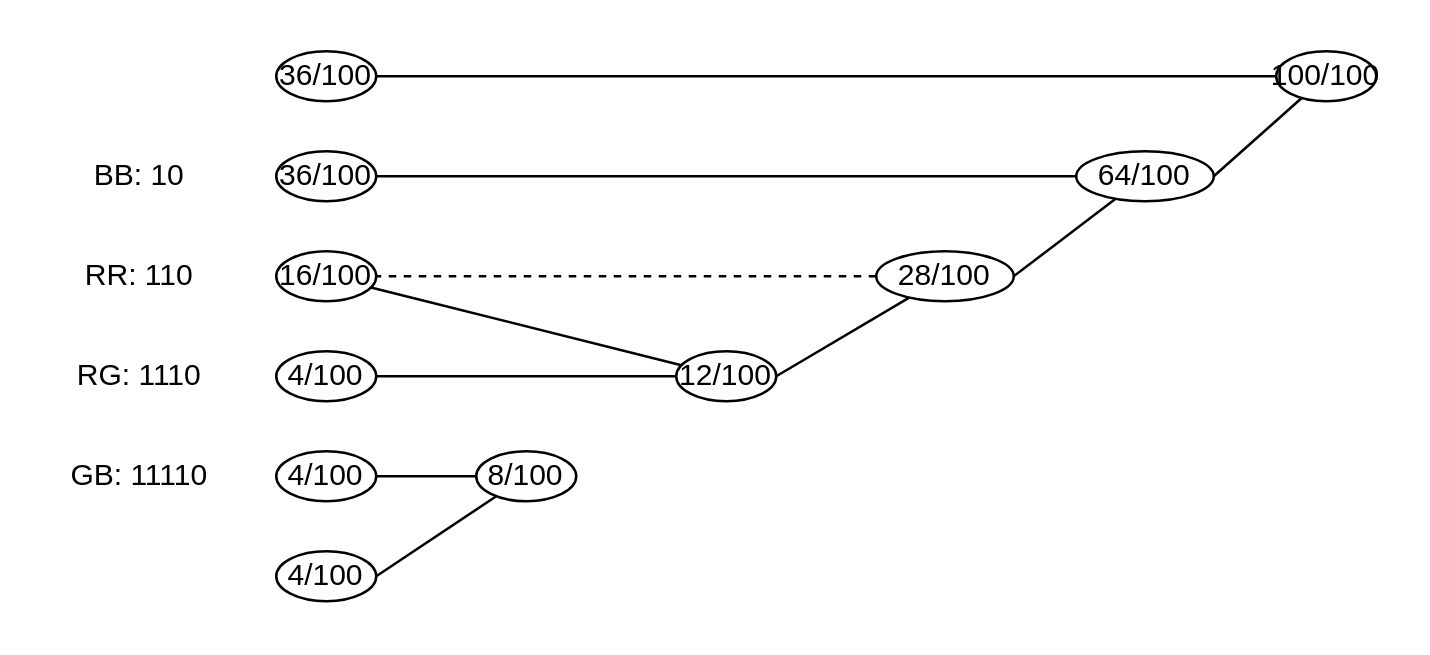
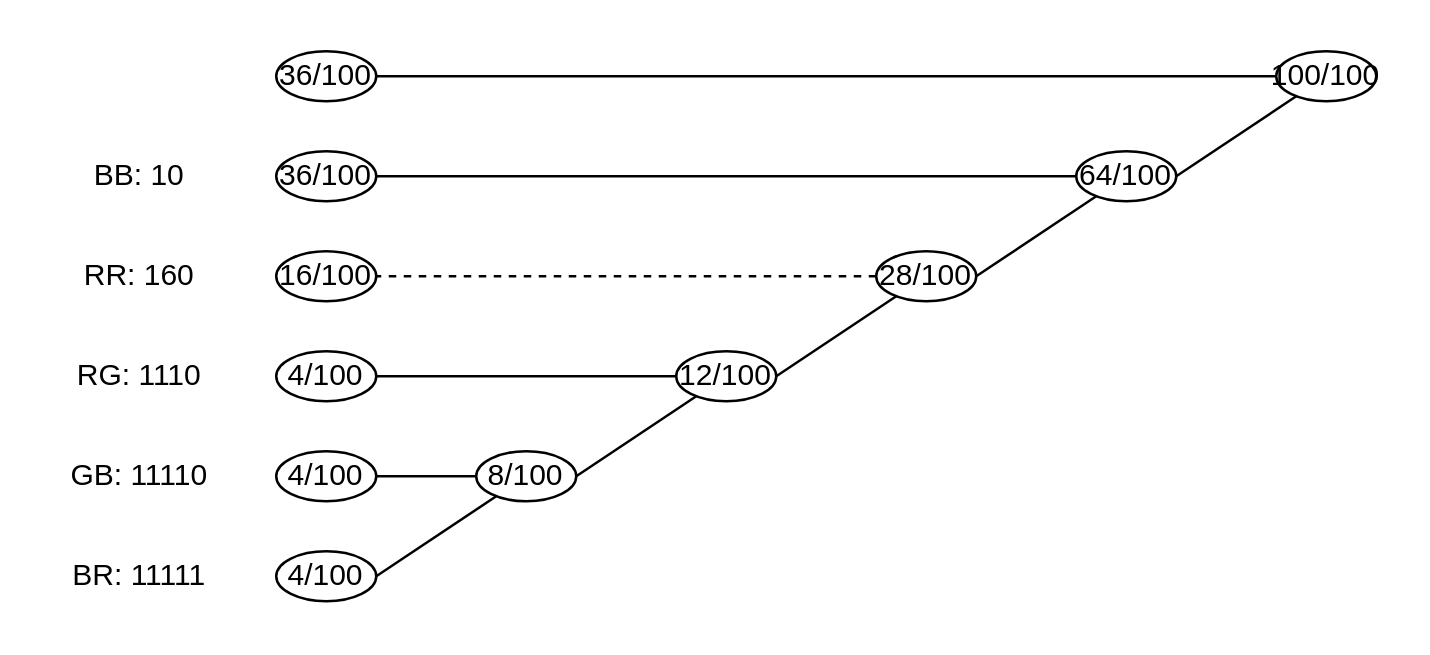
node "64/100": size 138x50 -> 100x50
node "RR: 110": label "RR: 110" -> "RR: 160"
node "28/100": size 138x50 -> 100x50
edge "16/100" -- "12/100": now "8/100" -- "12/100"
node "BR: 11111": added
